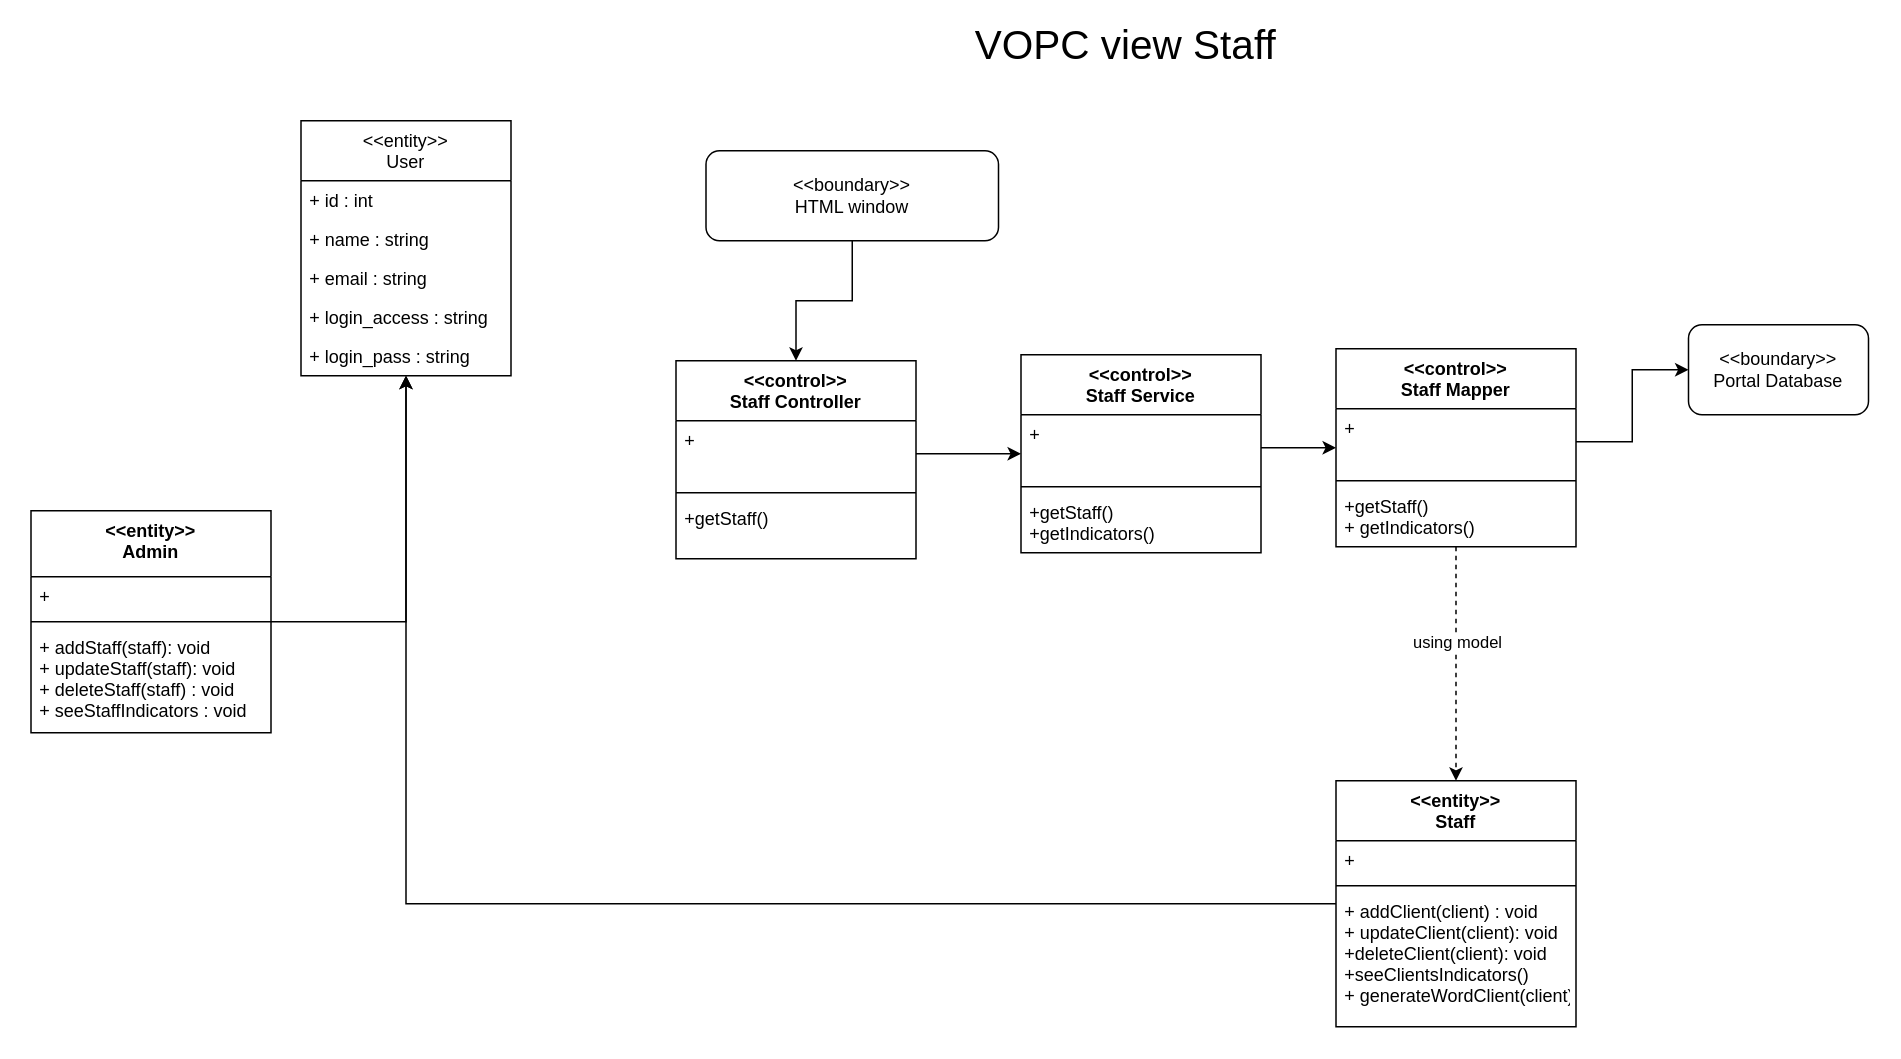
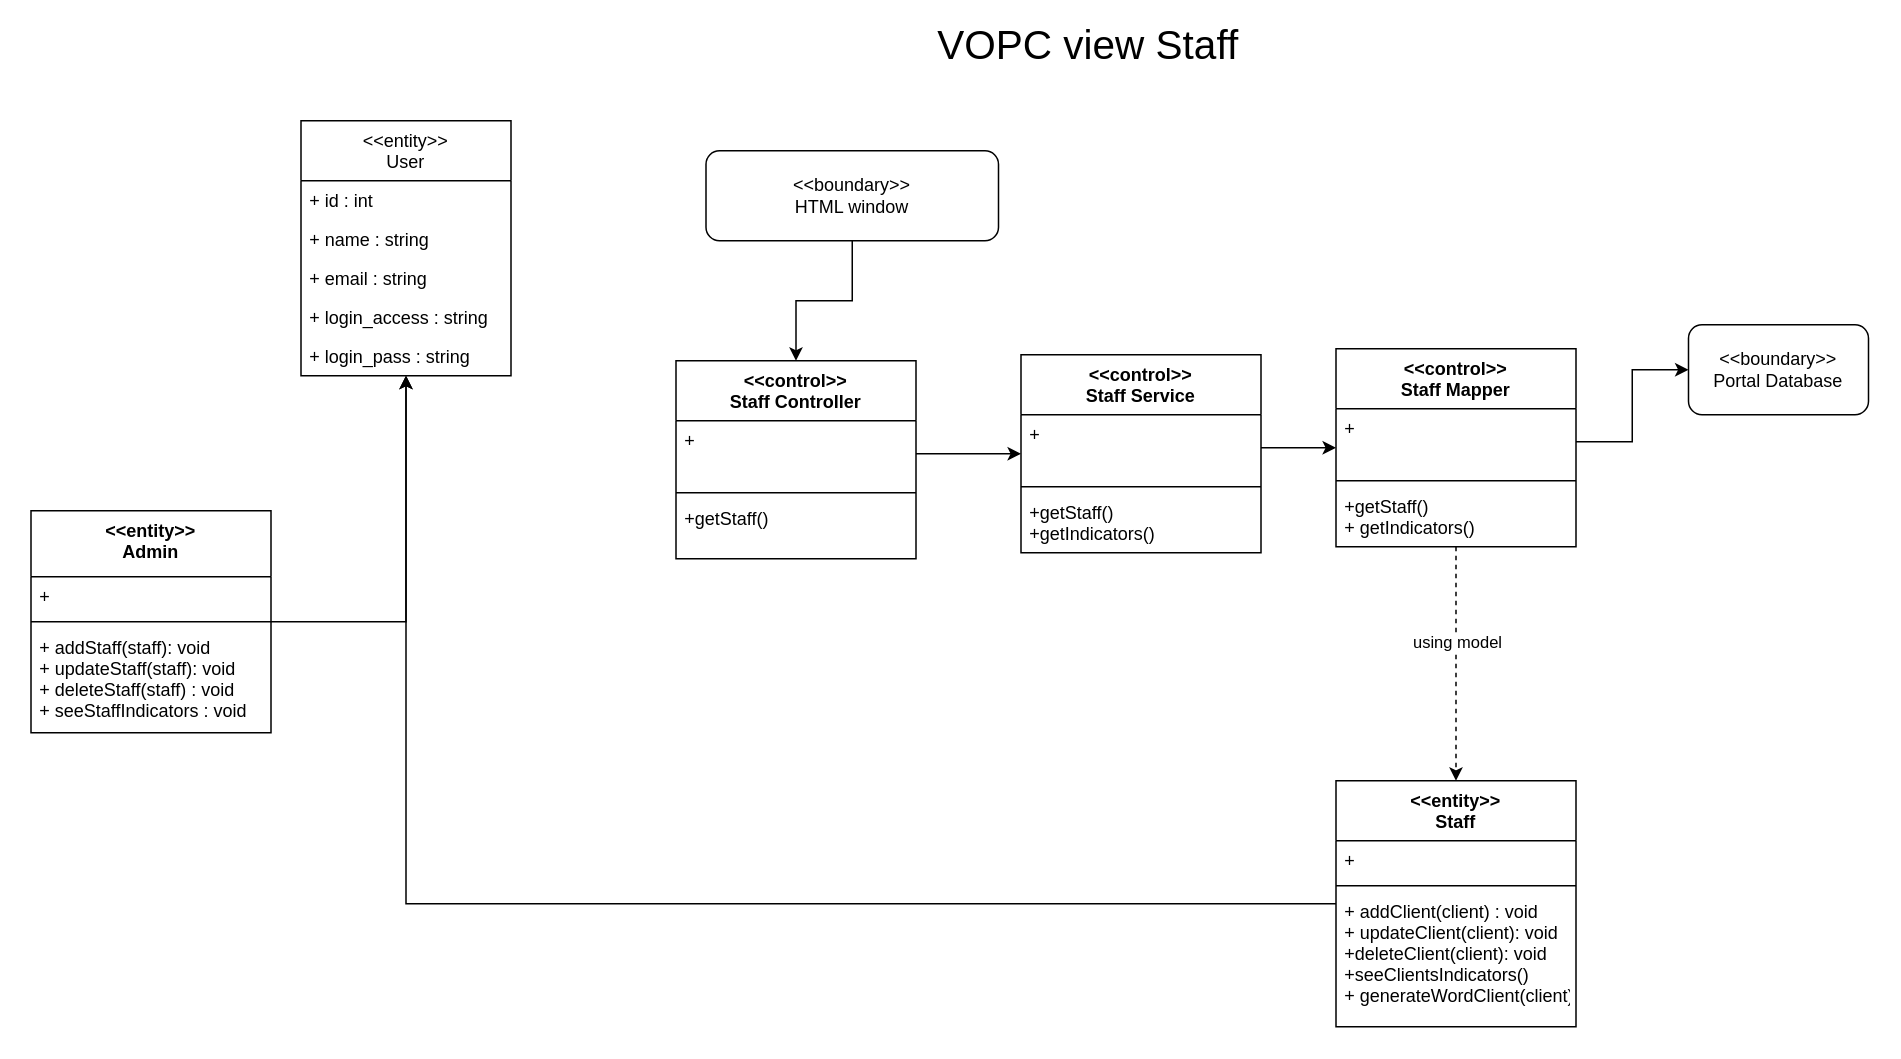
node "VOPC view Staff": moved (1126, 46) -> (1088, 46)
